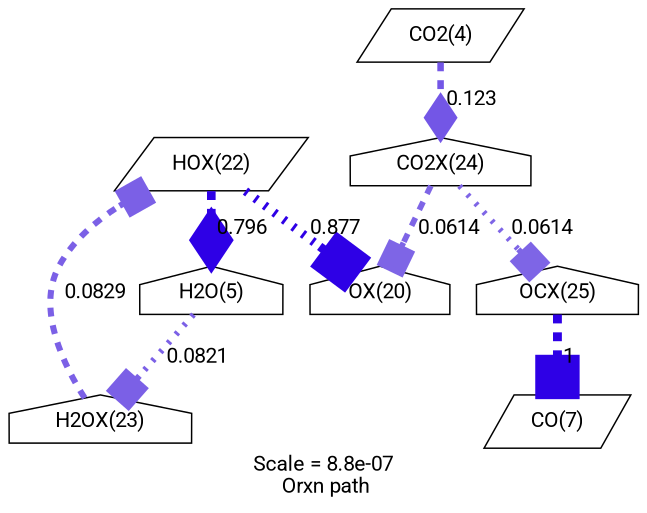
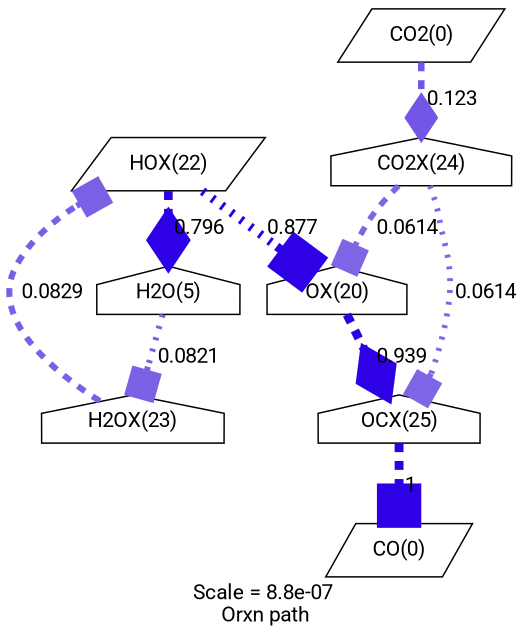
node "CO2(4)": label "CO2(4)" -> "CO2(0)"
edge "OX(20)" -> "OCX(25)": added, label "0.939"
node "CO(7)": label "CO(7)" -> "CO(0)"
